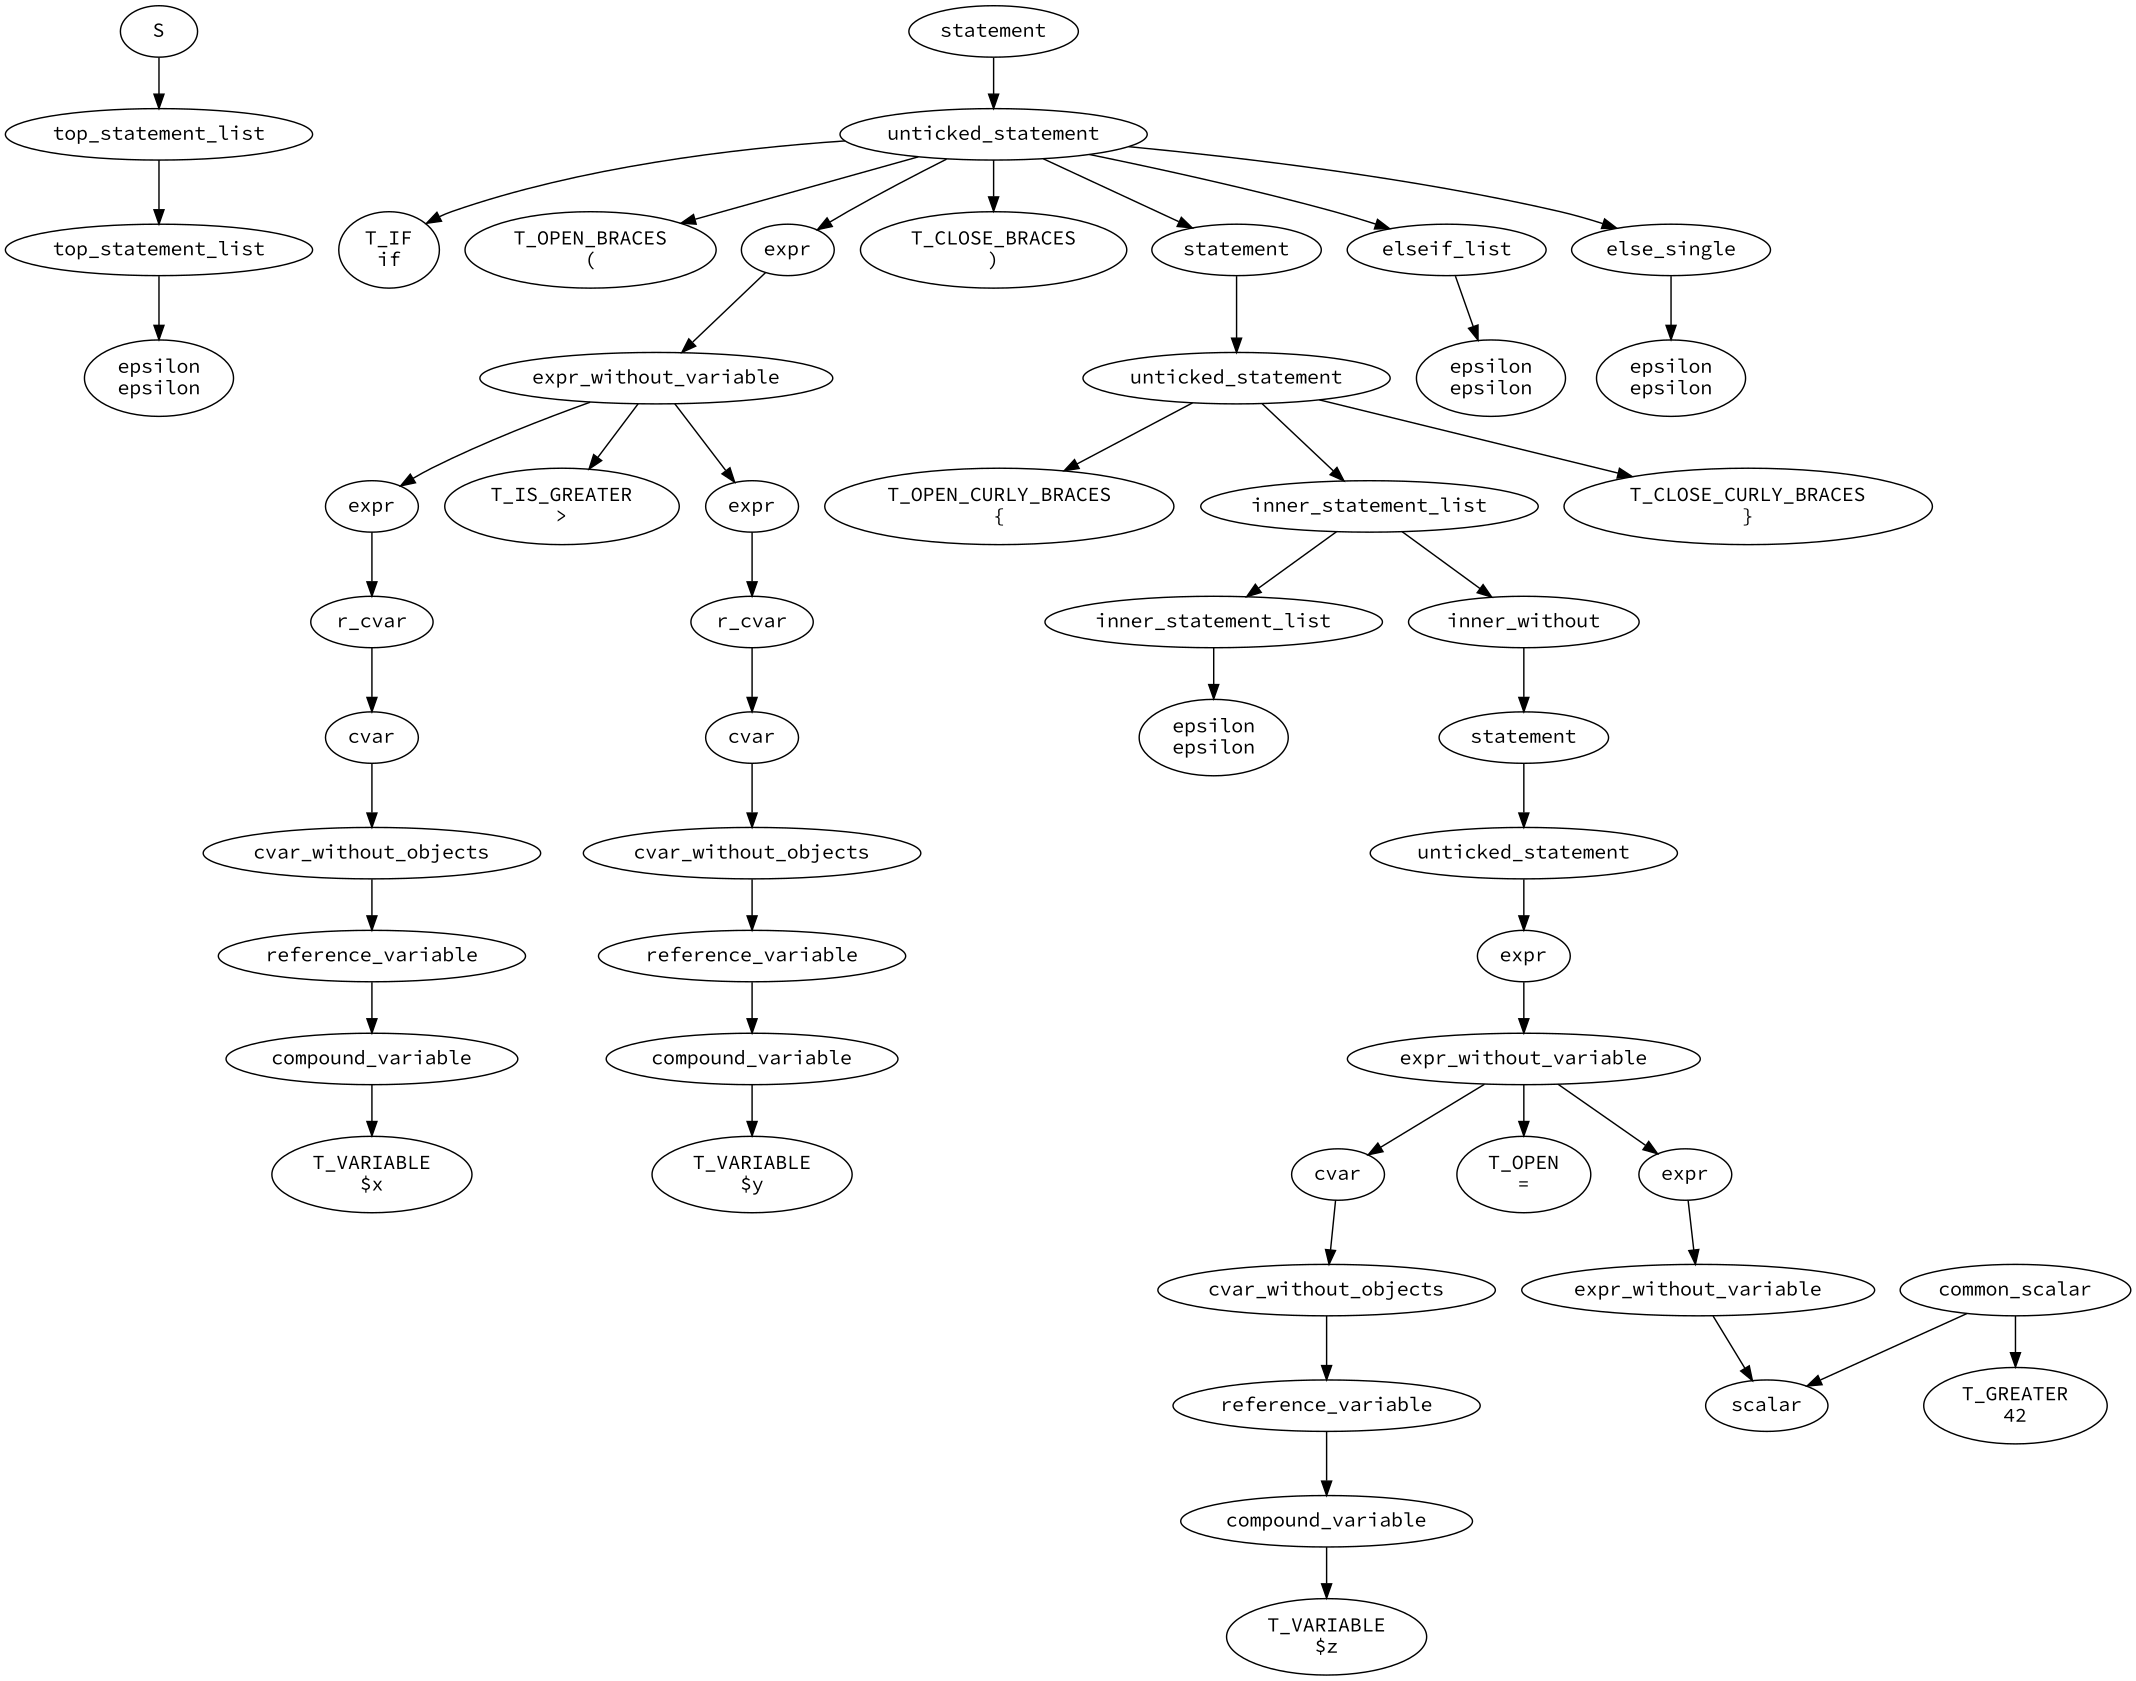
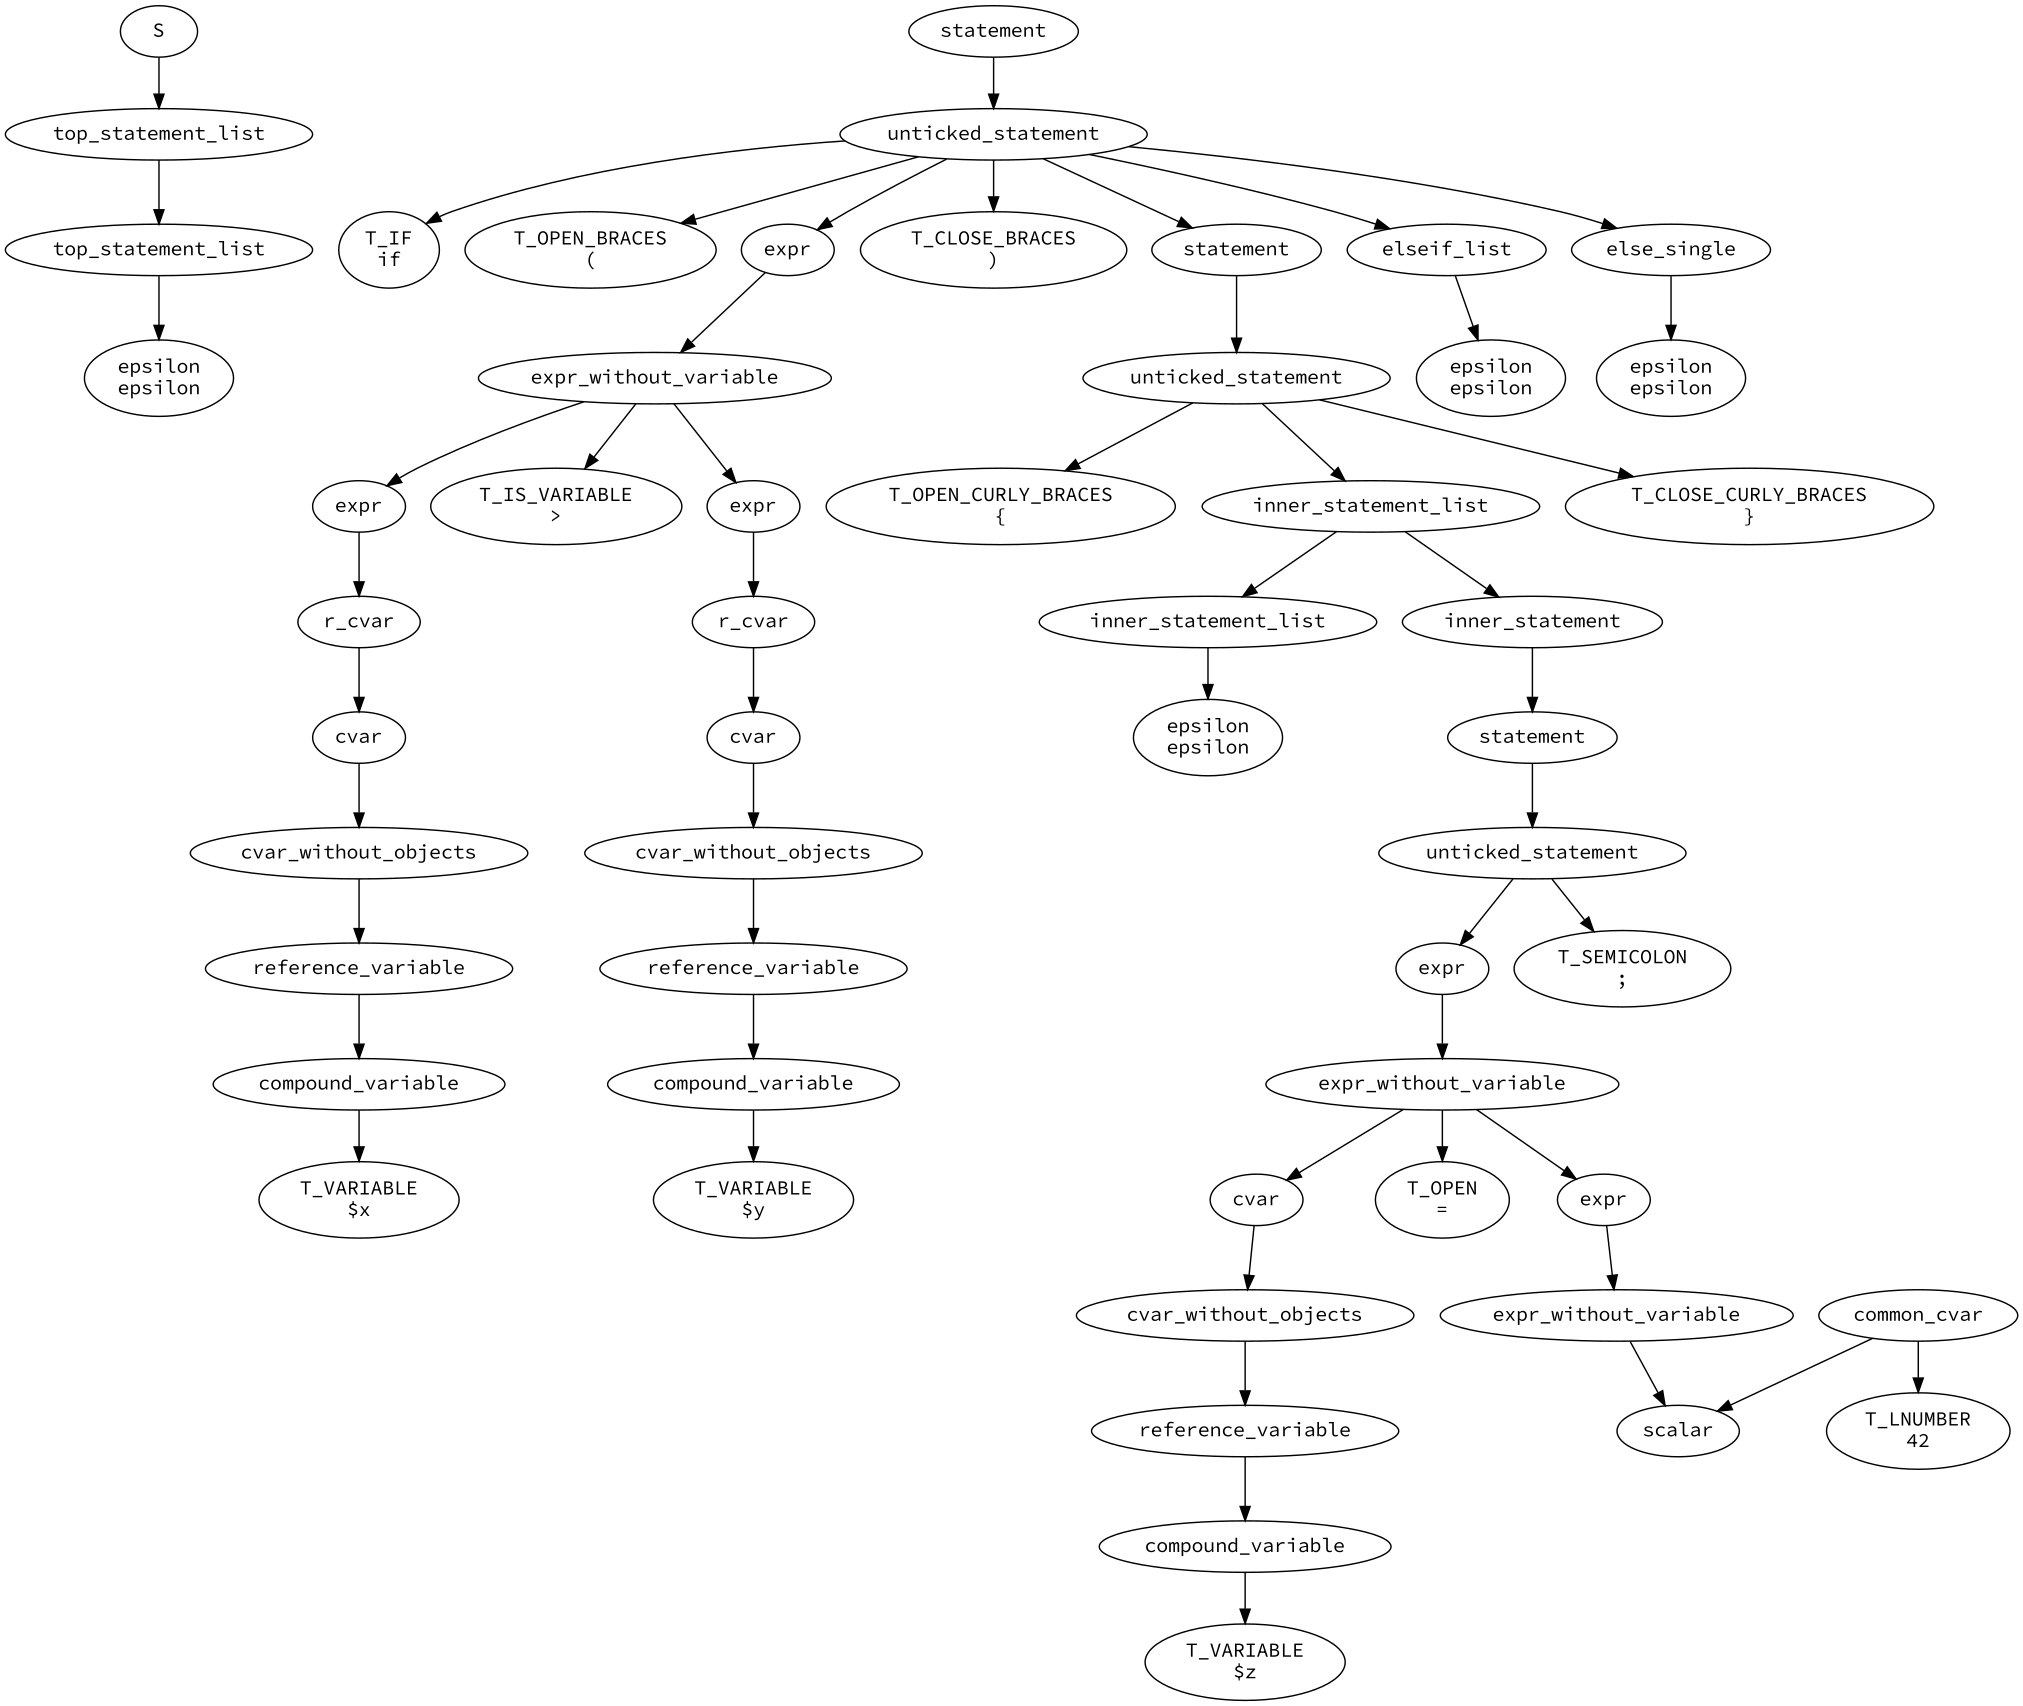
node "T_IS_GREATER >": label "T_IS_GREATER >" -> "T_IS_VARIABLE >"
node "inner_without": label "inner_without" -> "inner_statement"
node "T_SEMICOLON ;": added
node "common_scalar": label "common_scalar" -> "common_cvar"
node "T_GREATER 42": label "T_GREATER 42" -> "T_LNUMBER 42"
